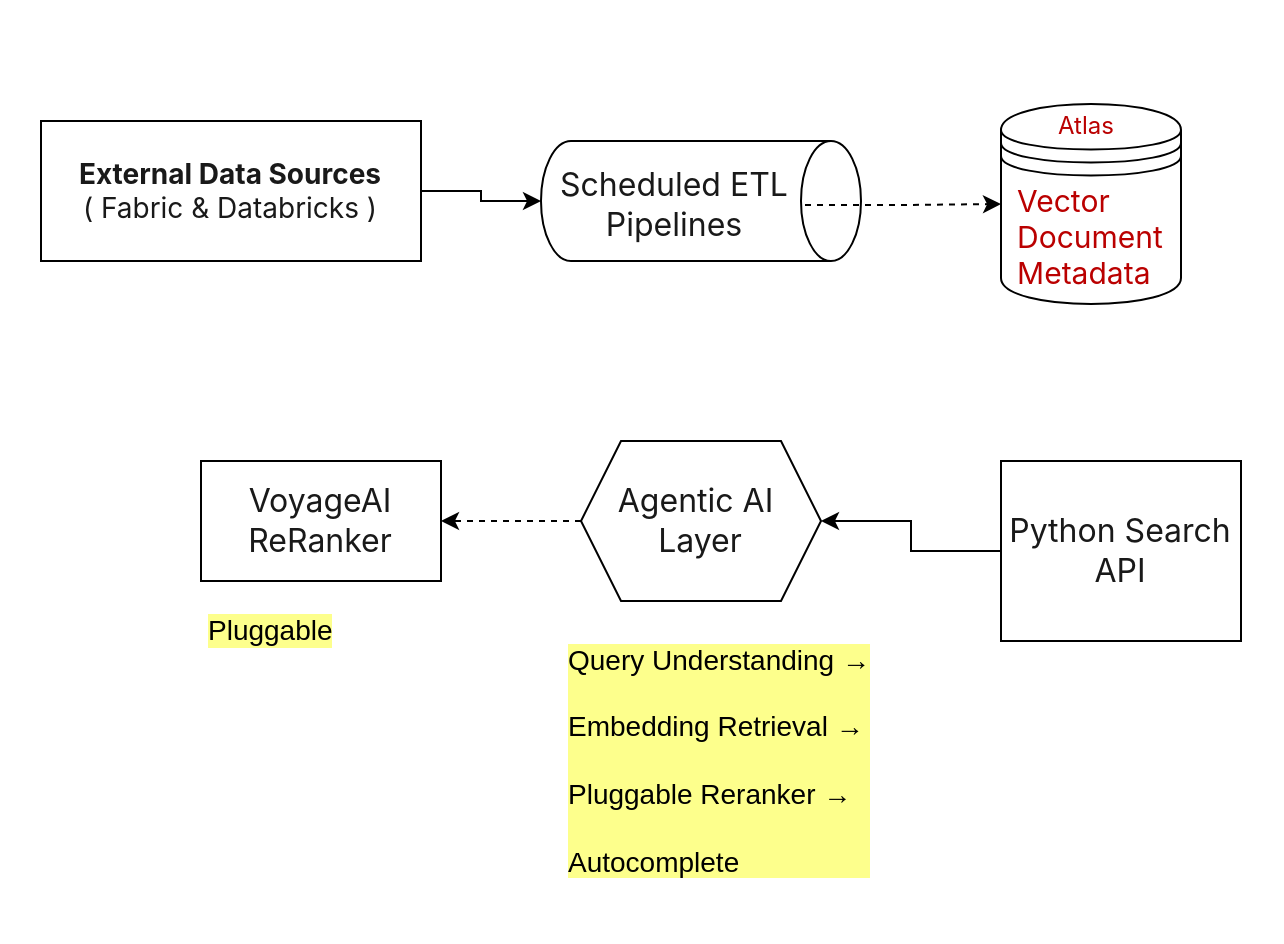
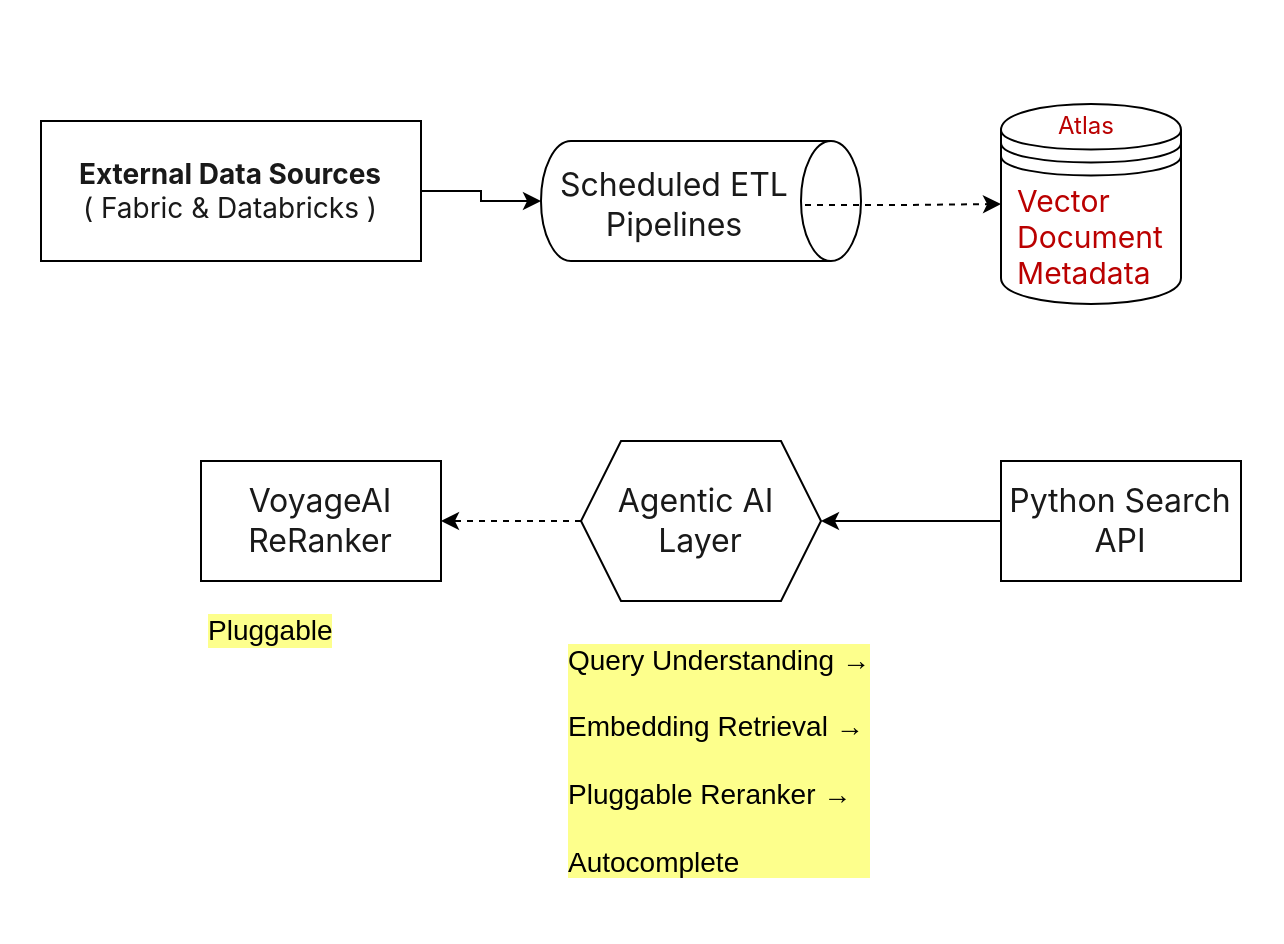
node "Python Search API": size 240x180 -> 240x120
